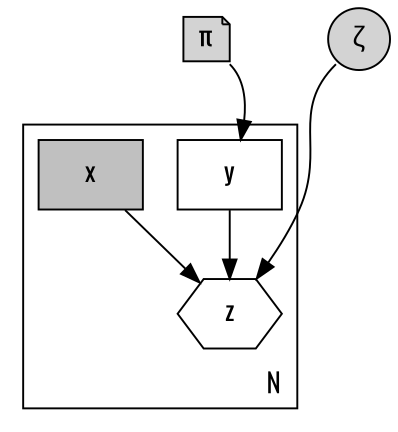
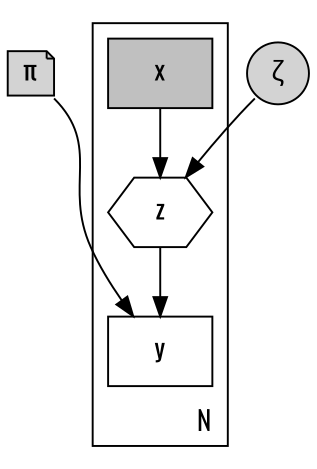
edge "y" -> "z": reversed
